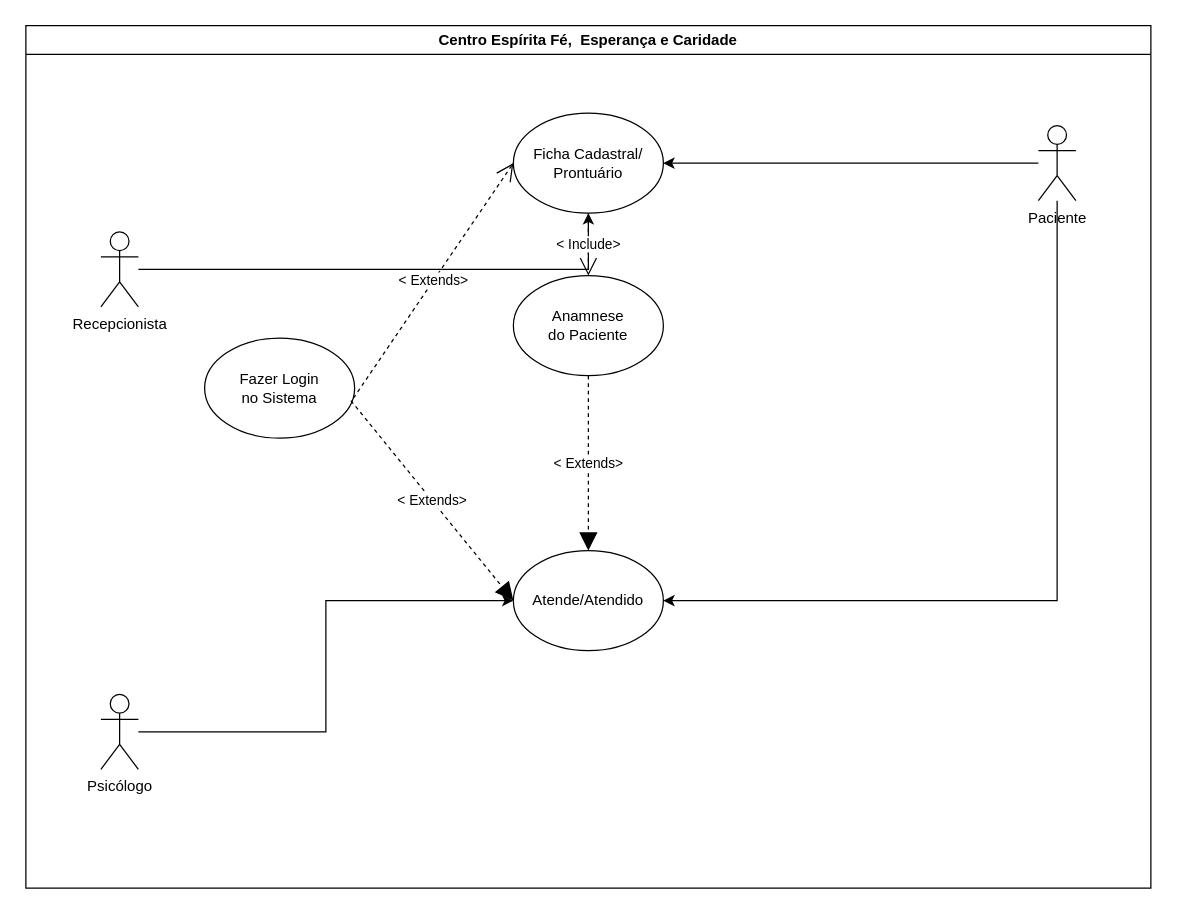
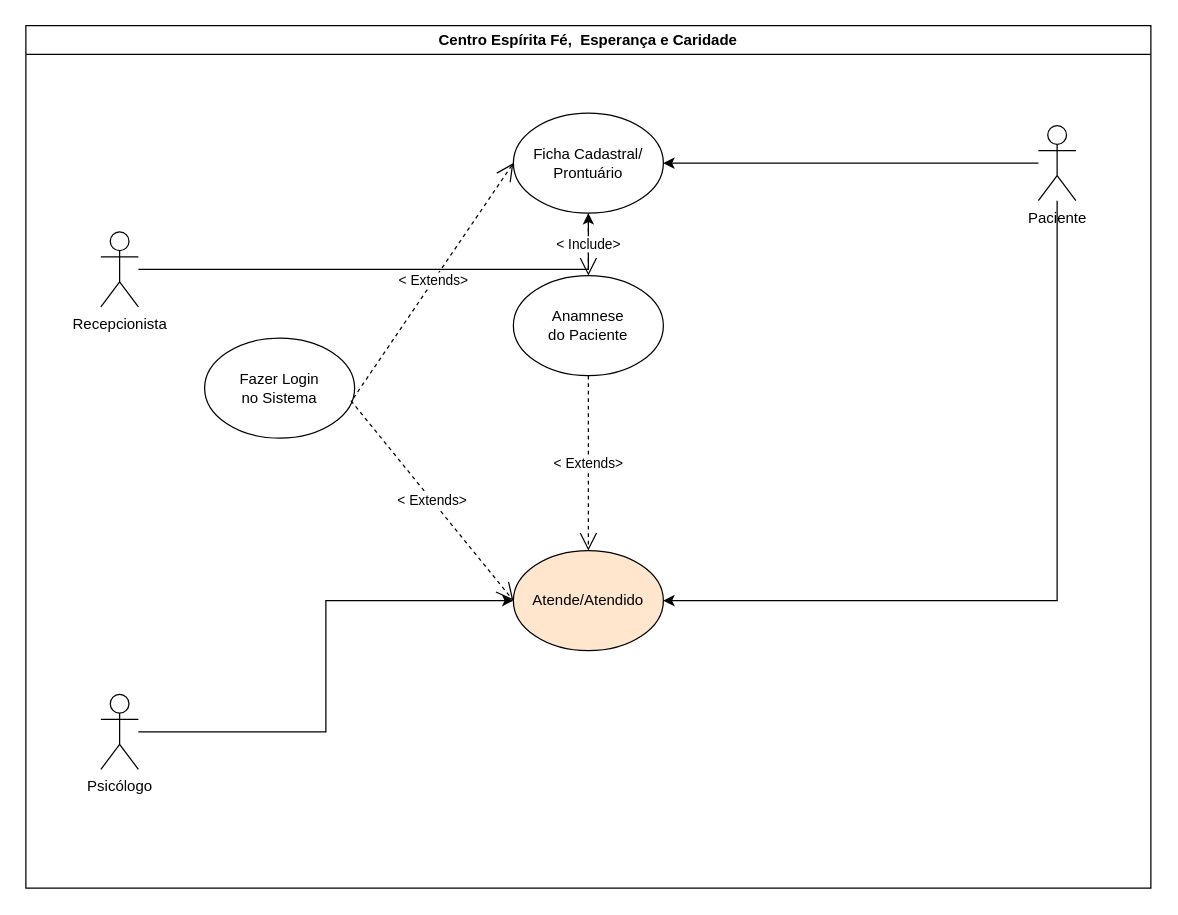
edge "Anamnese do Paciente" -> "Atende/Atendido": arrowhead block -> open
edge "Fazer Login no Sistema" -> "Atende/Atendido": arrowhead block -> open
node "Atende/Atendido": fillcolor #ffffff -> #ffe6cc
